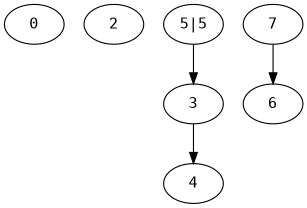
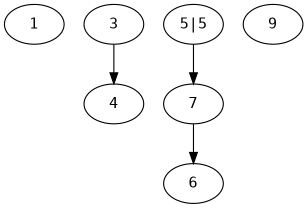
node "0": removed
node "1": added
node "2": removed
node "9": added
edge "5|5" -> "3": now "5|5" -> "7"
